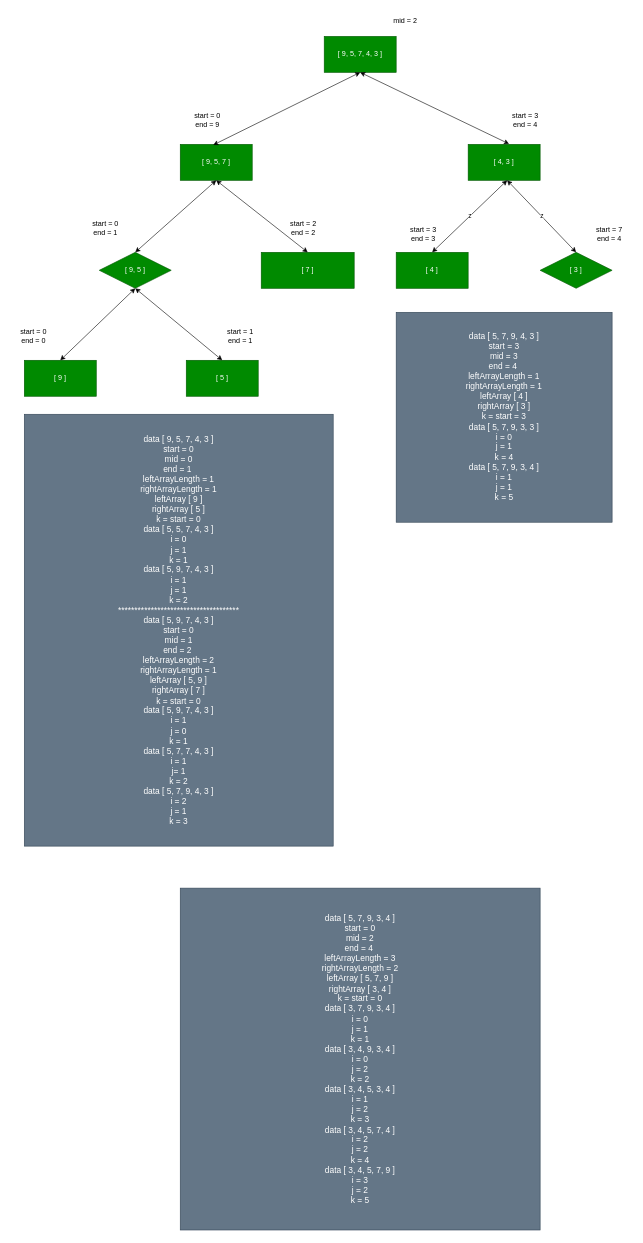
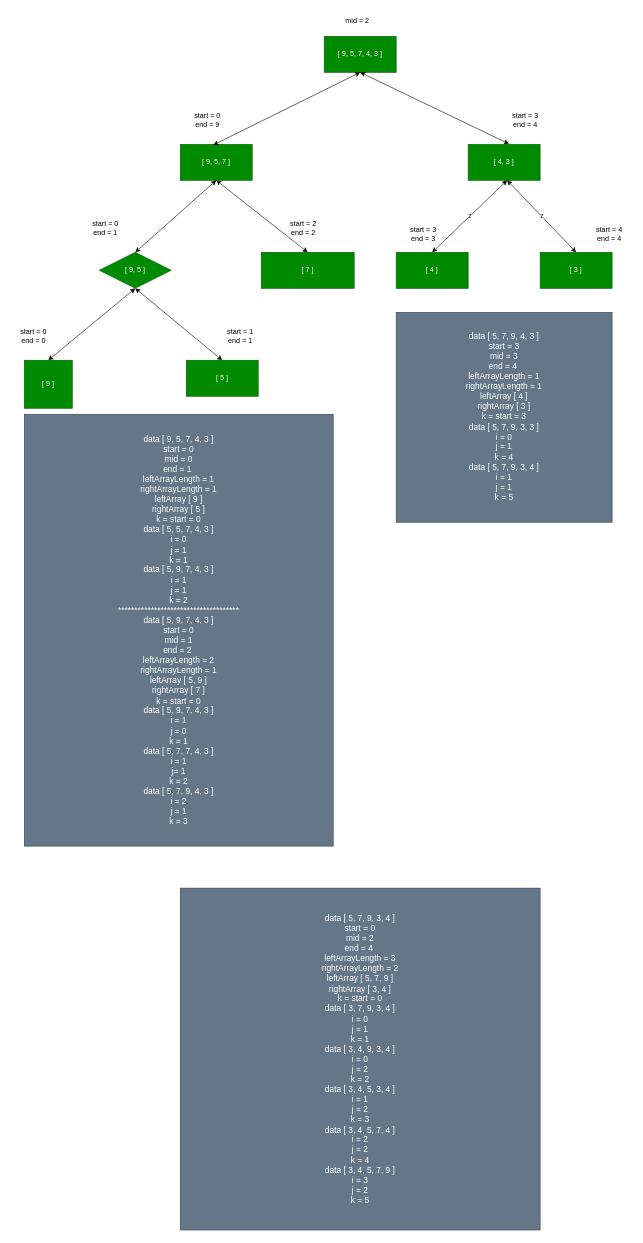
node "mid = 2": moved (405, 21) -> (357, 21)
node "start = 7 end = 4": label "start = 7 end = 4" -> "start = 4 end = 4"
node "[ 3 ]": shape diamond -> rectangle
node "[ 9 ]": size 72x36 -> 48x48
